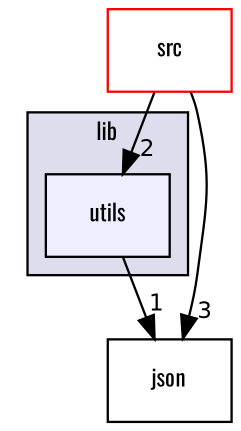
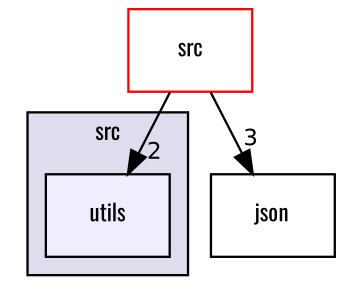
cluster "lib": label "lib" -> "src"
edge "utils" -> "json": removed
